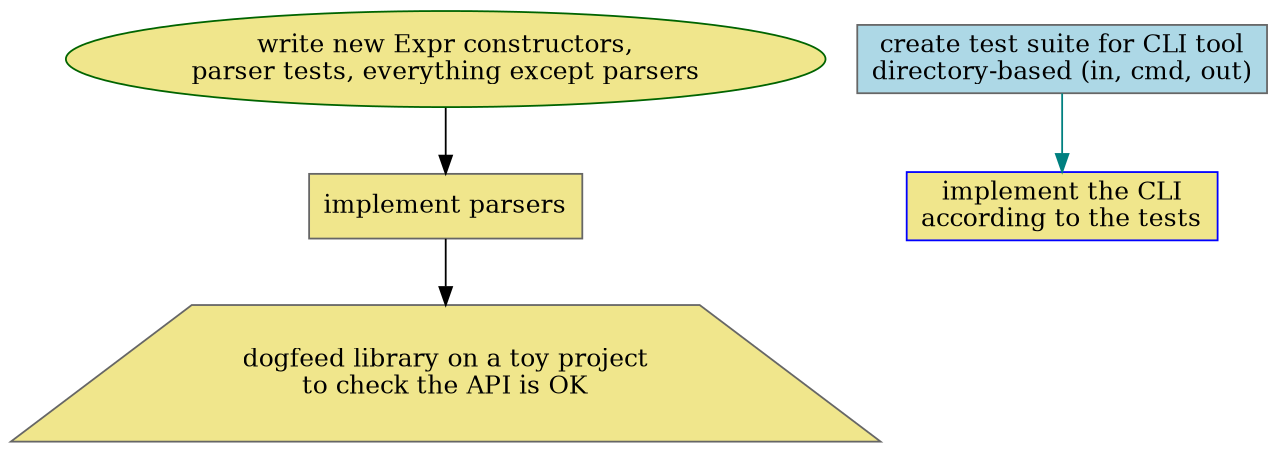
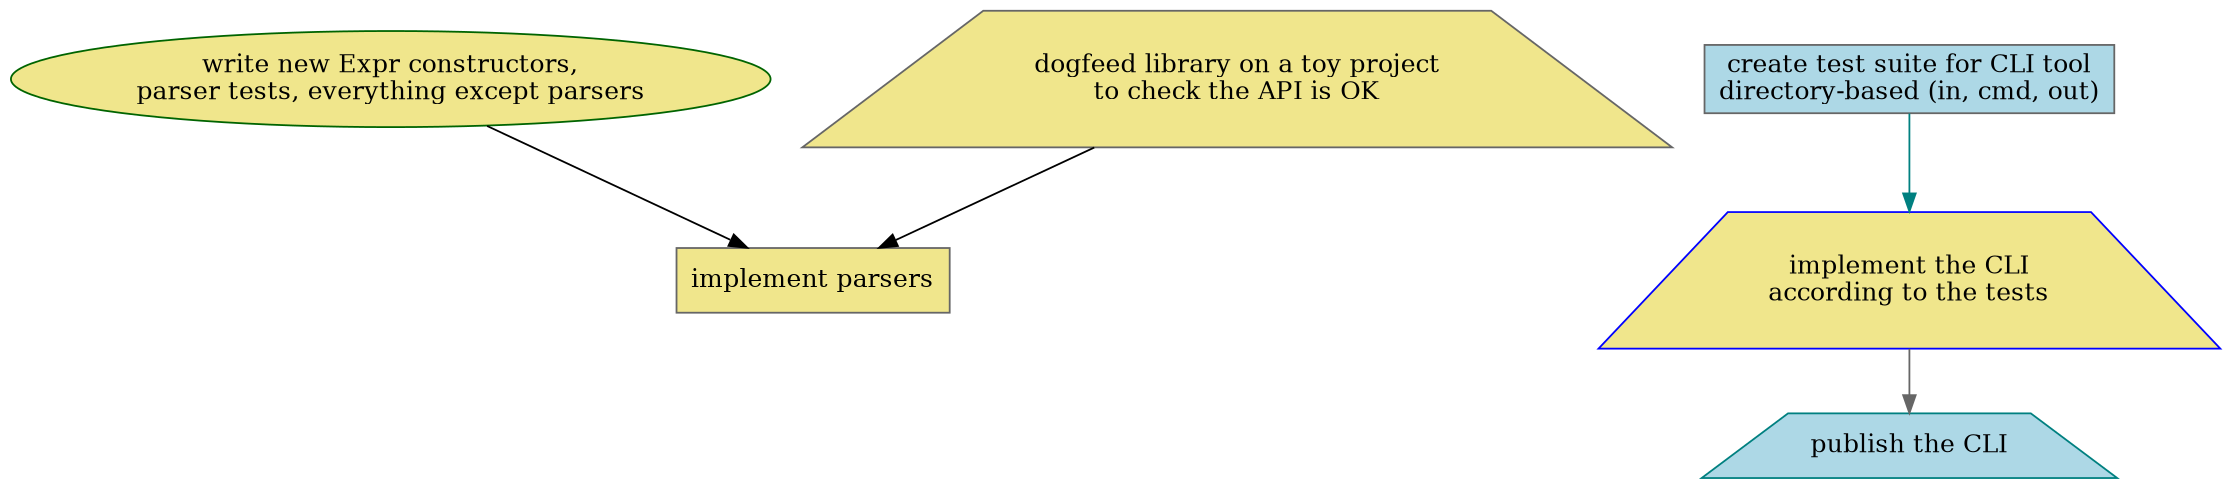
node "implement the CLI according to the tests": shape box -> trapezium
edge "implement parsers" -> "dogfeed library on a toy project to check the API is OK": reversed
node "publish the CLI": added
